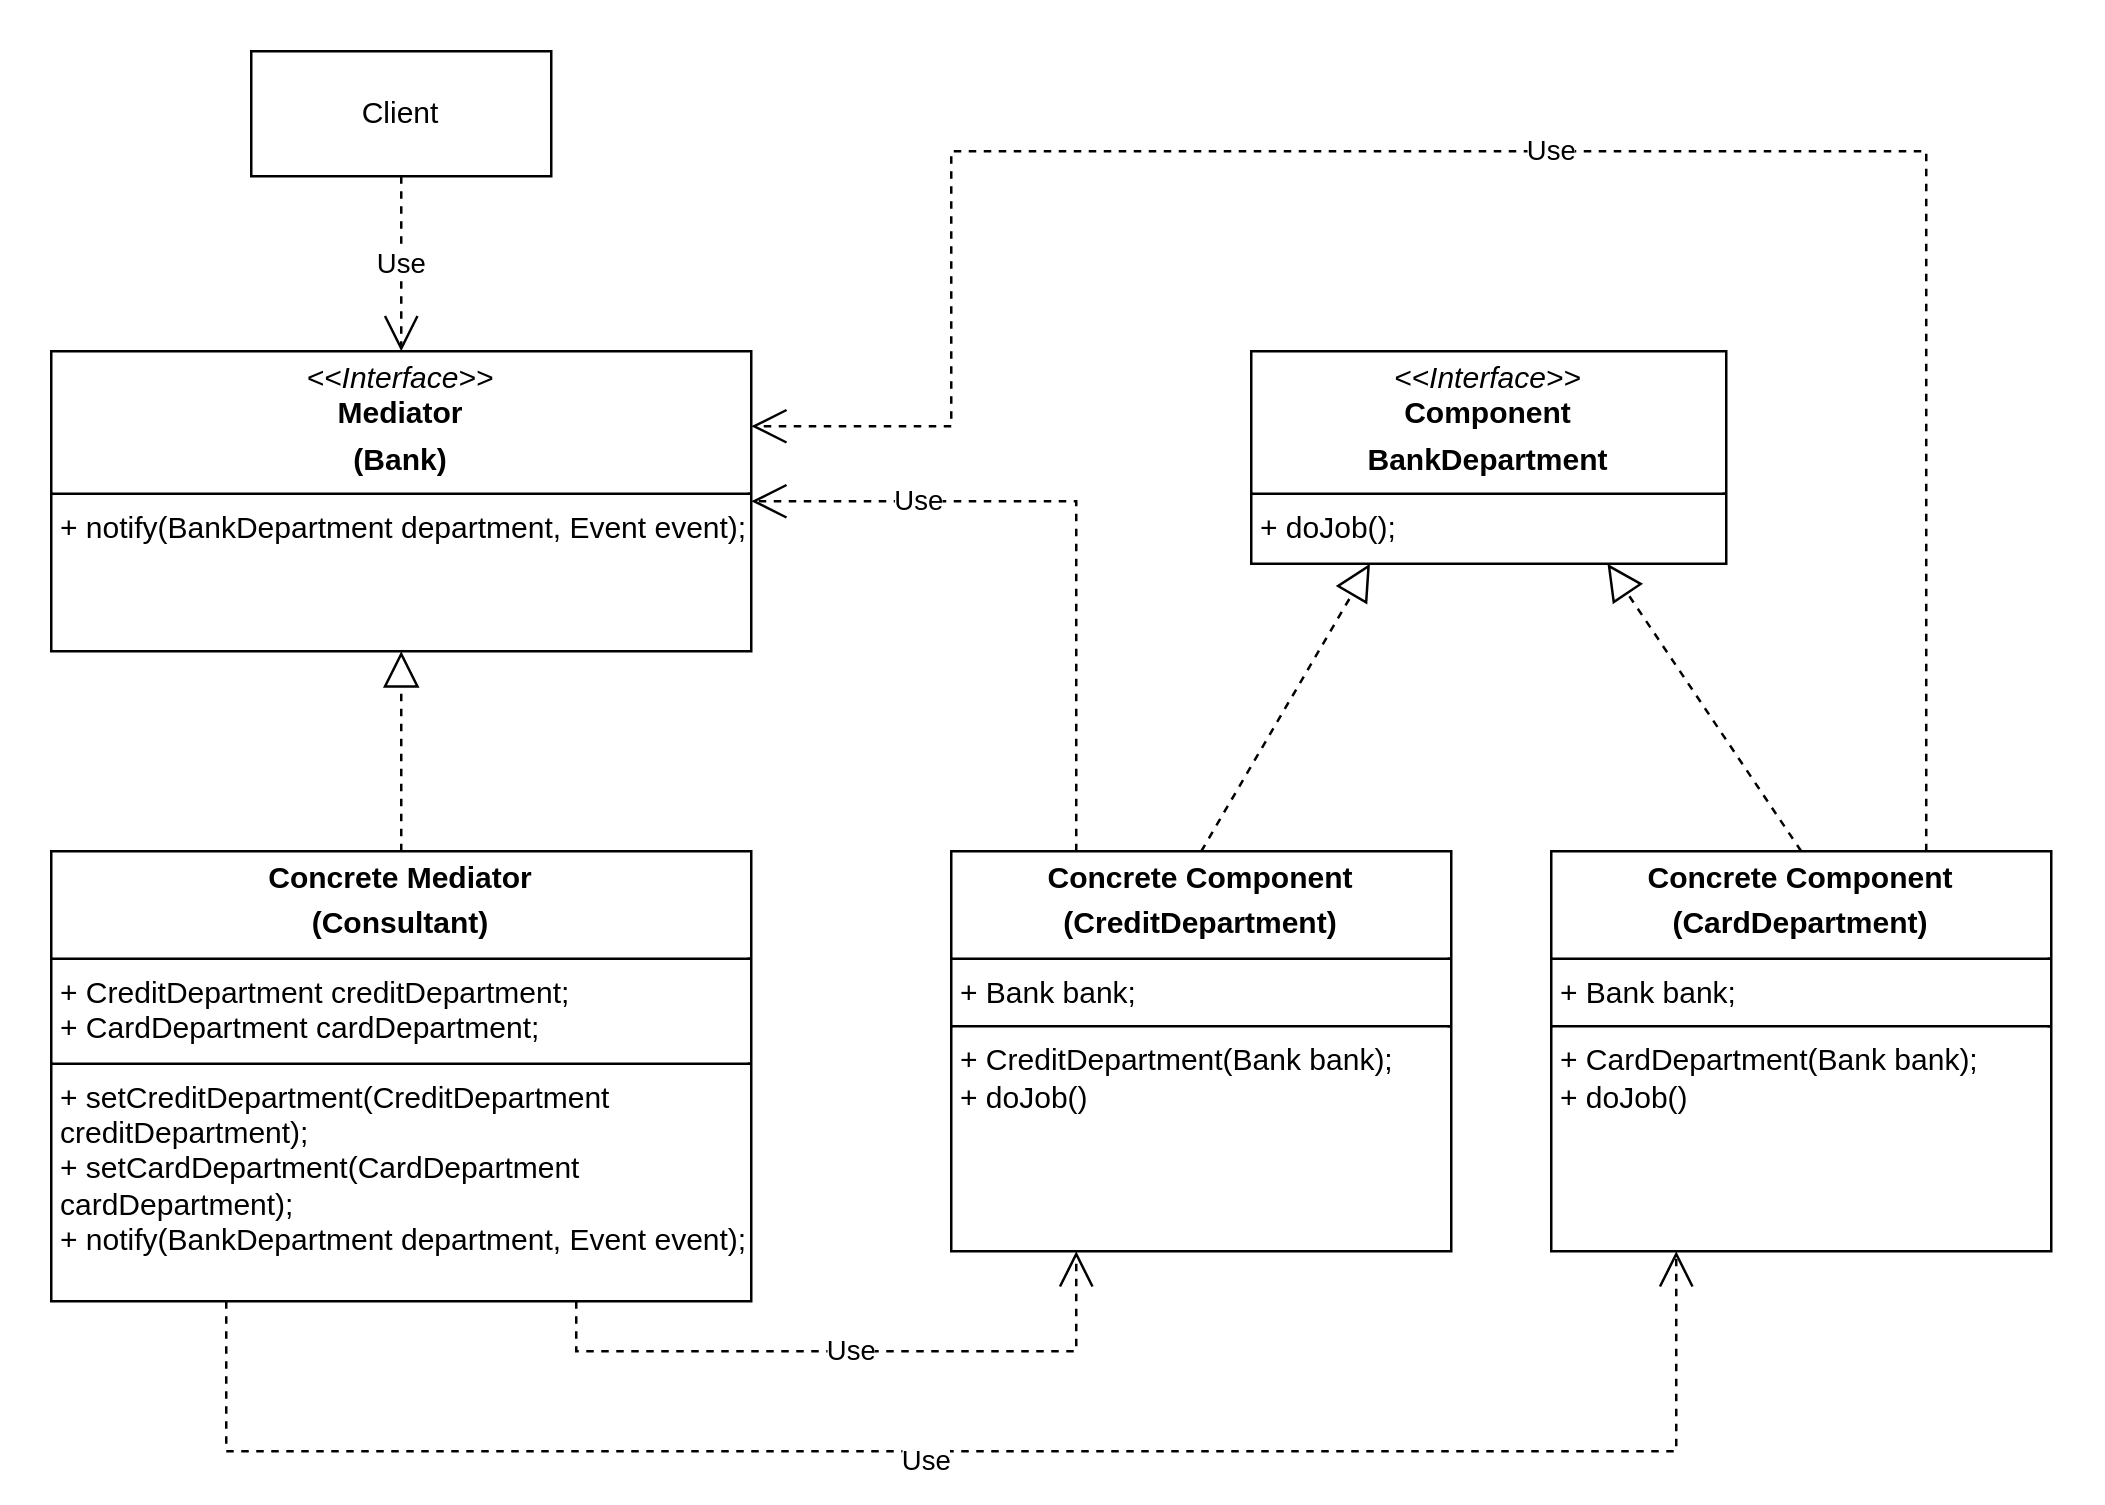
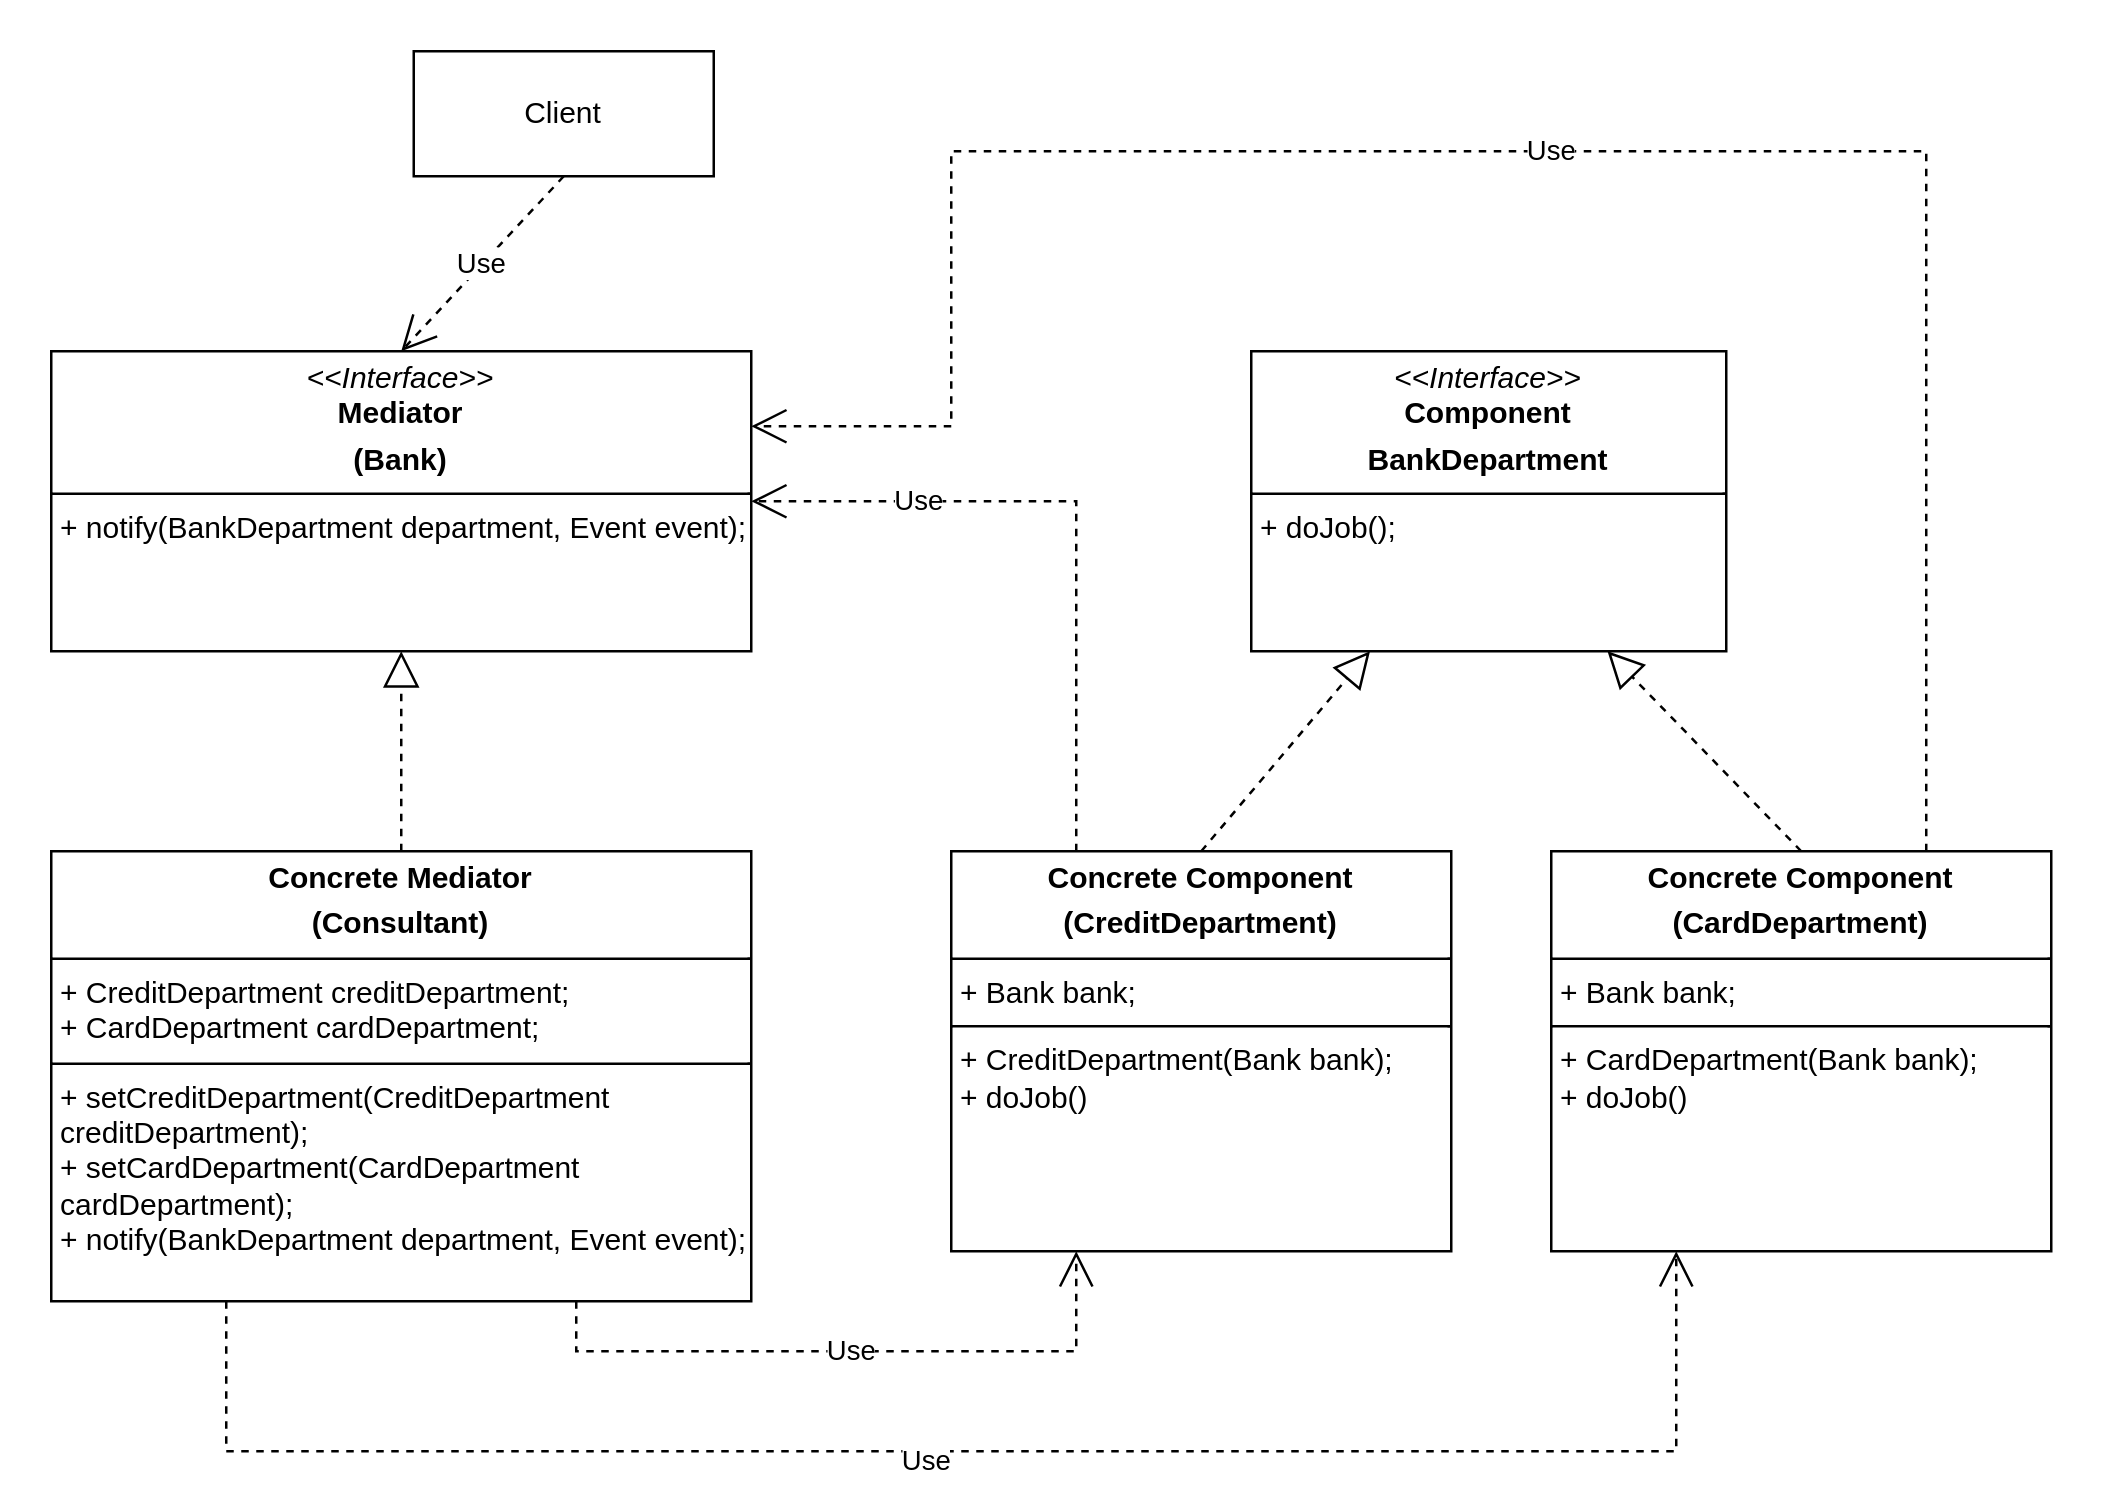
node "Client": moved (401, 114) -> (564, 114)
node "<<Interface>> Component BankDepartment + doJob();": size 475x213 -> 475x300
